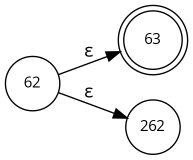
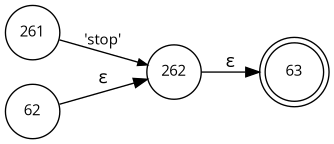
node "261": added
edge "62" -> "63": now "262" -> "63"
